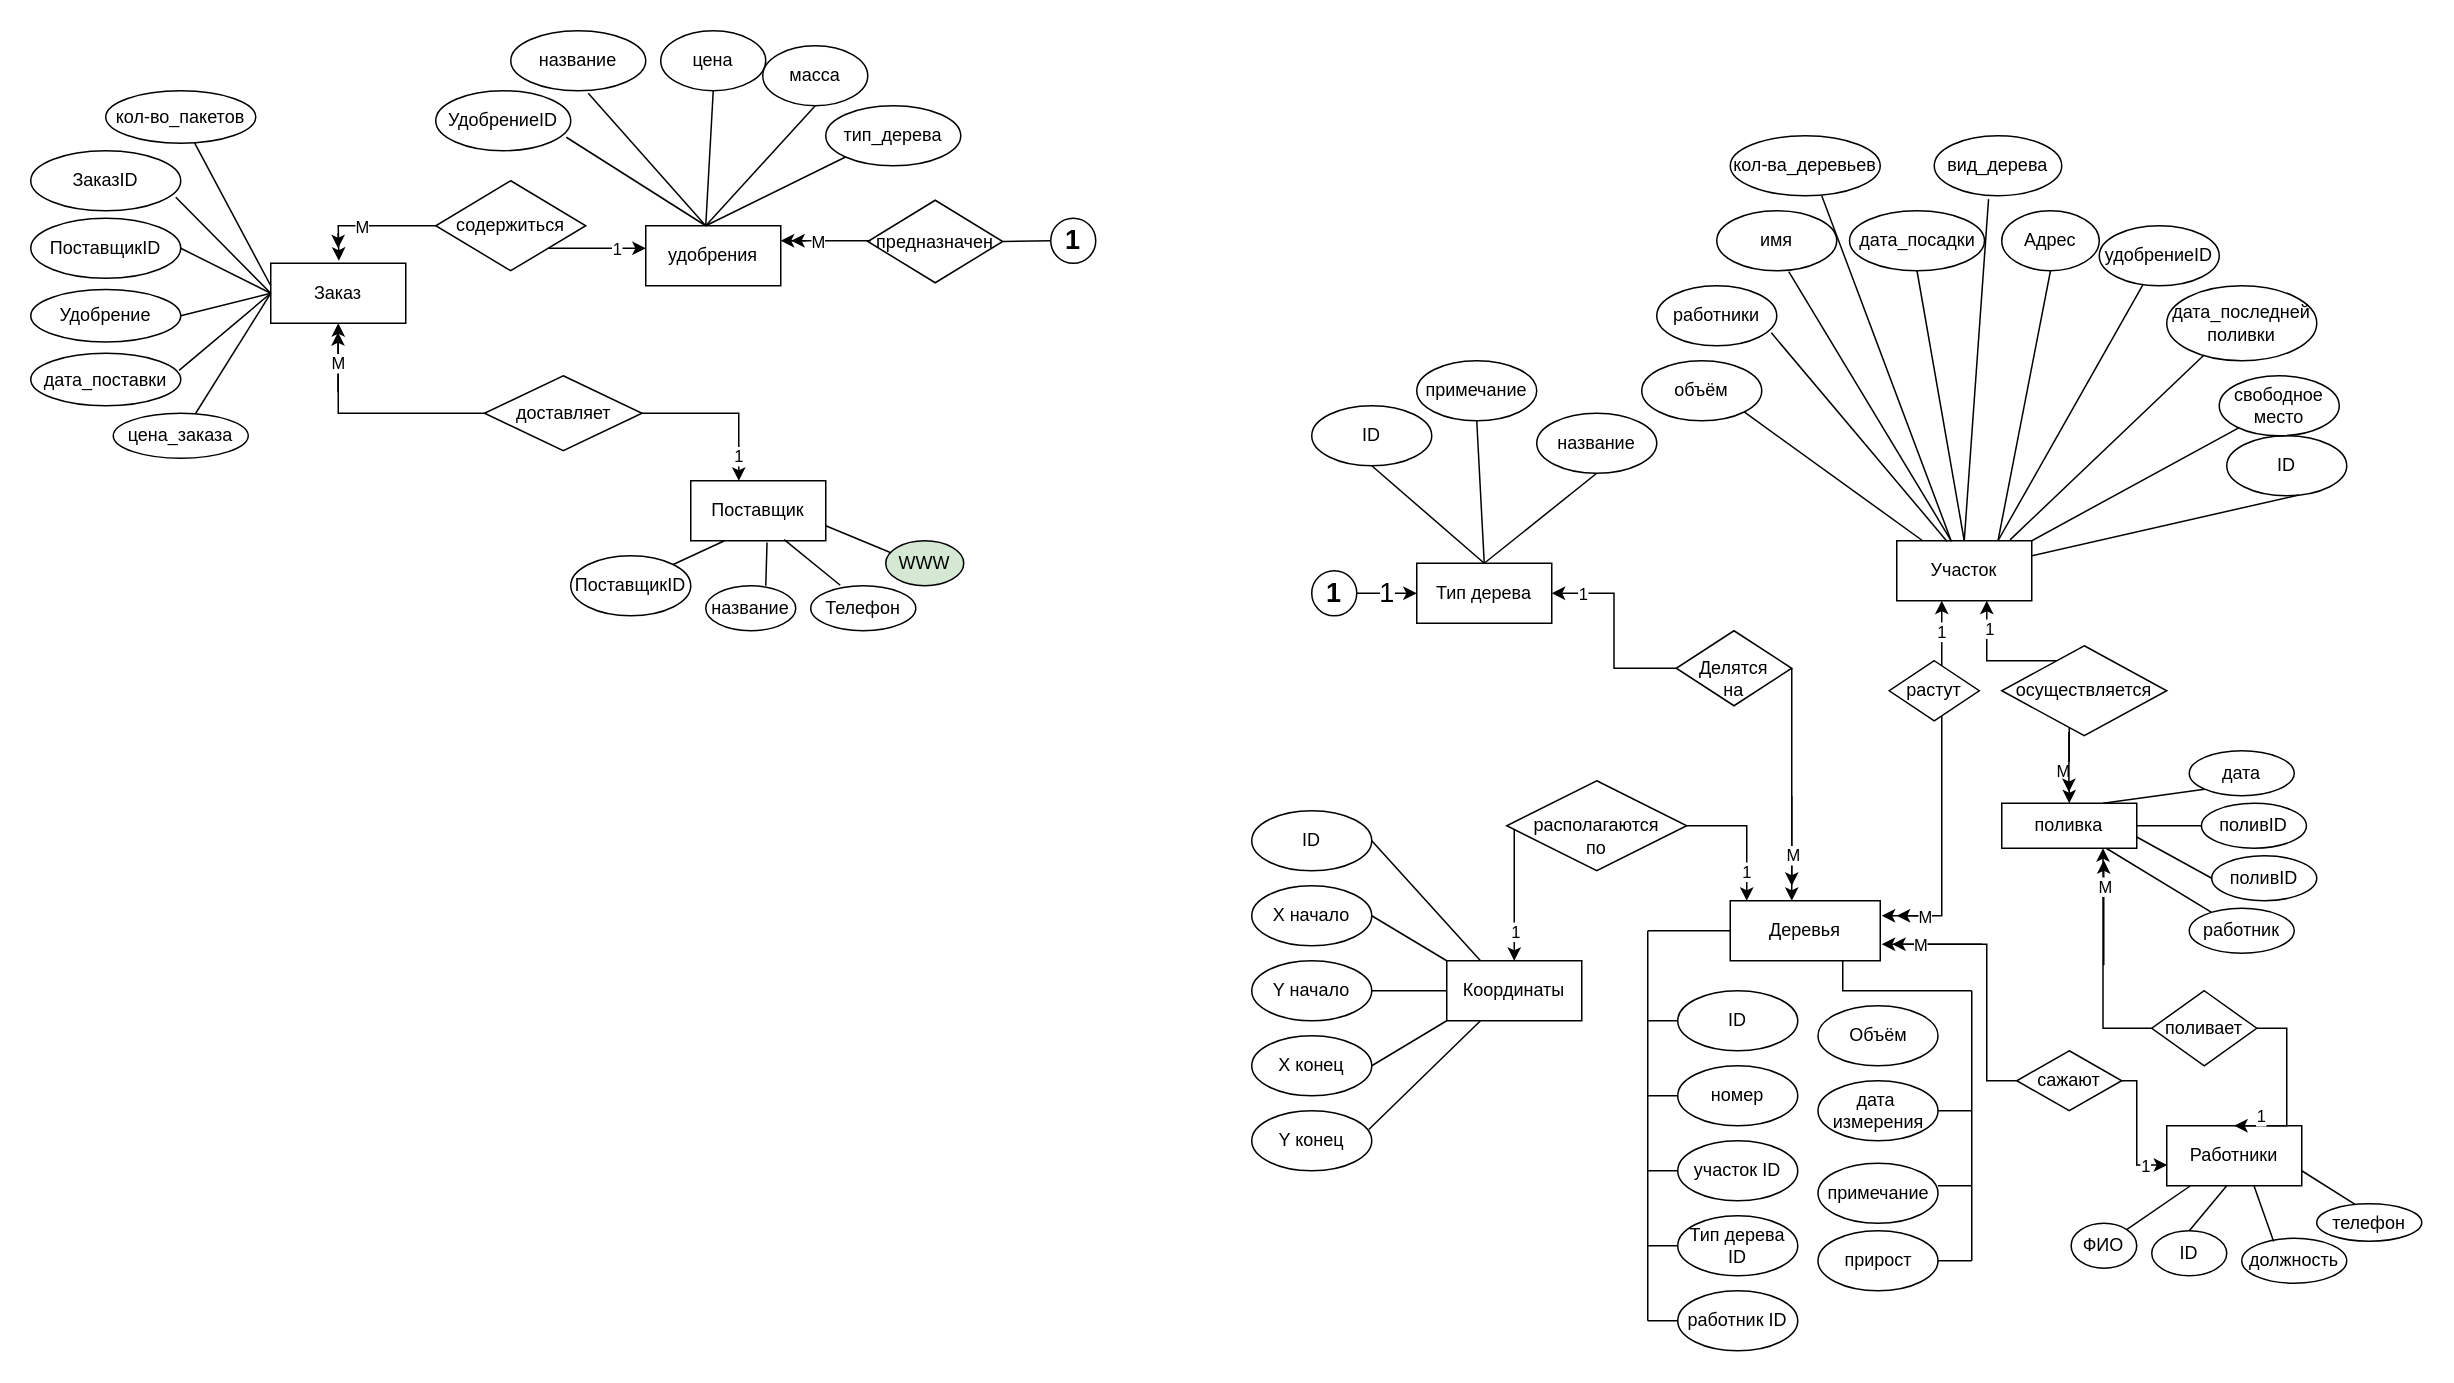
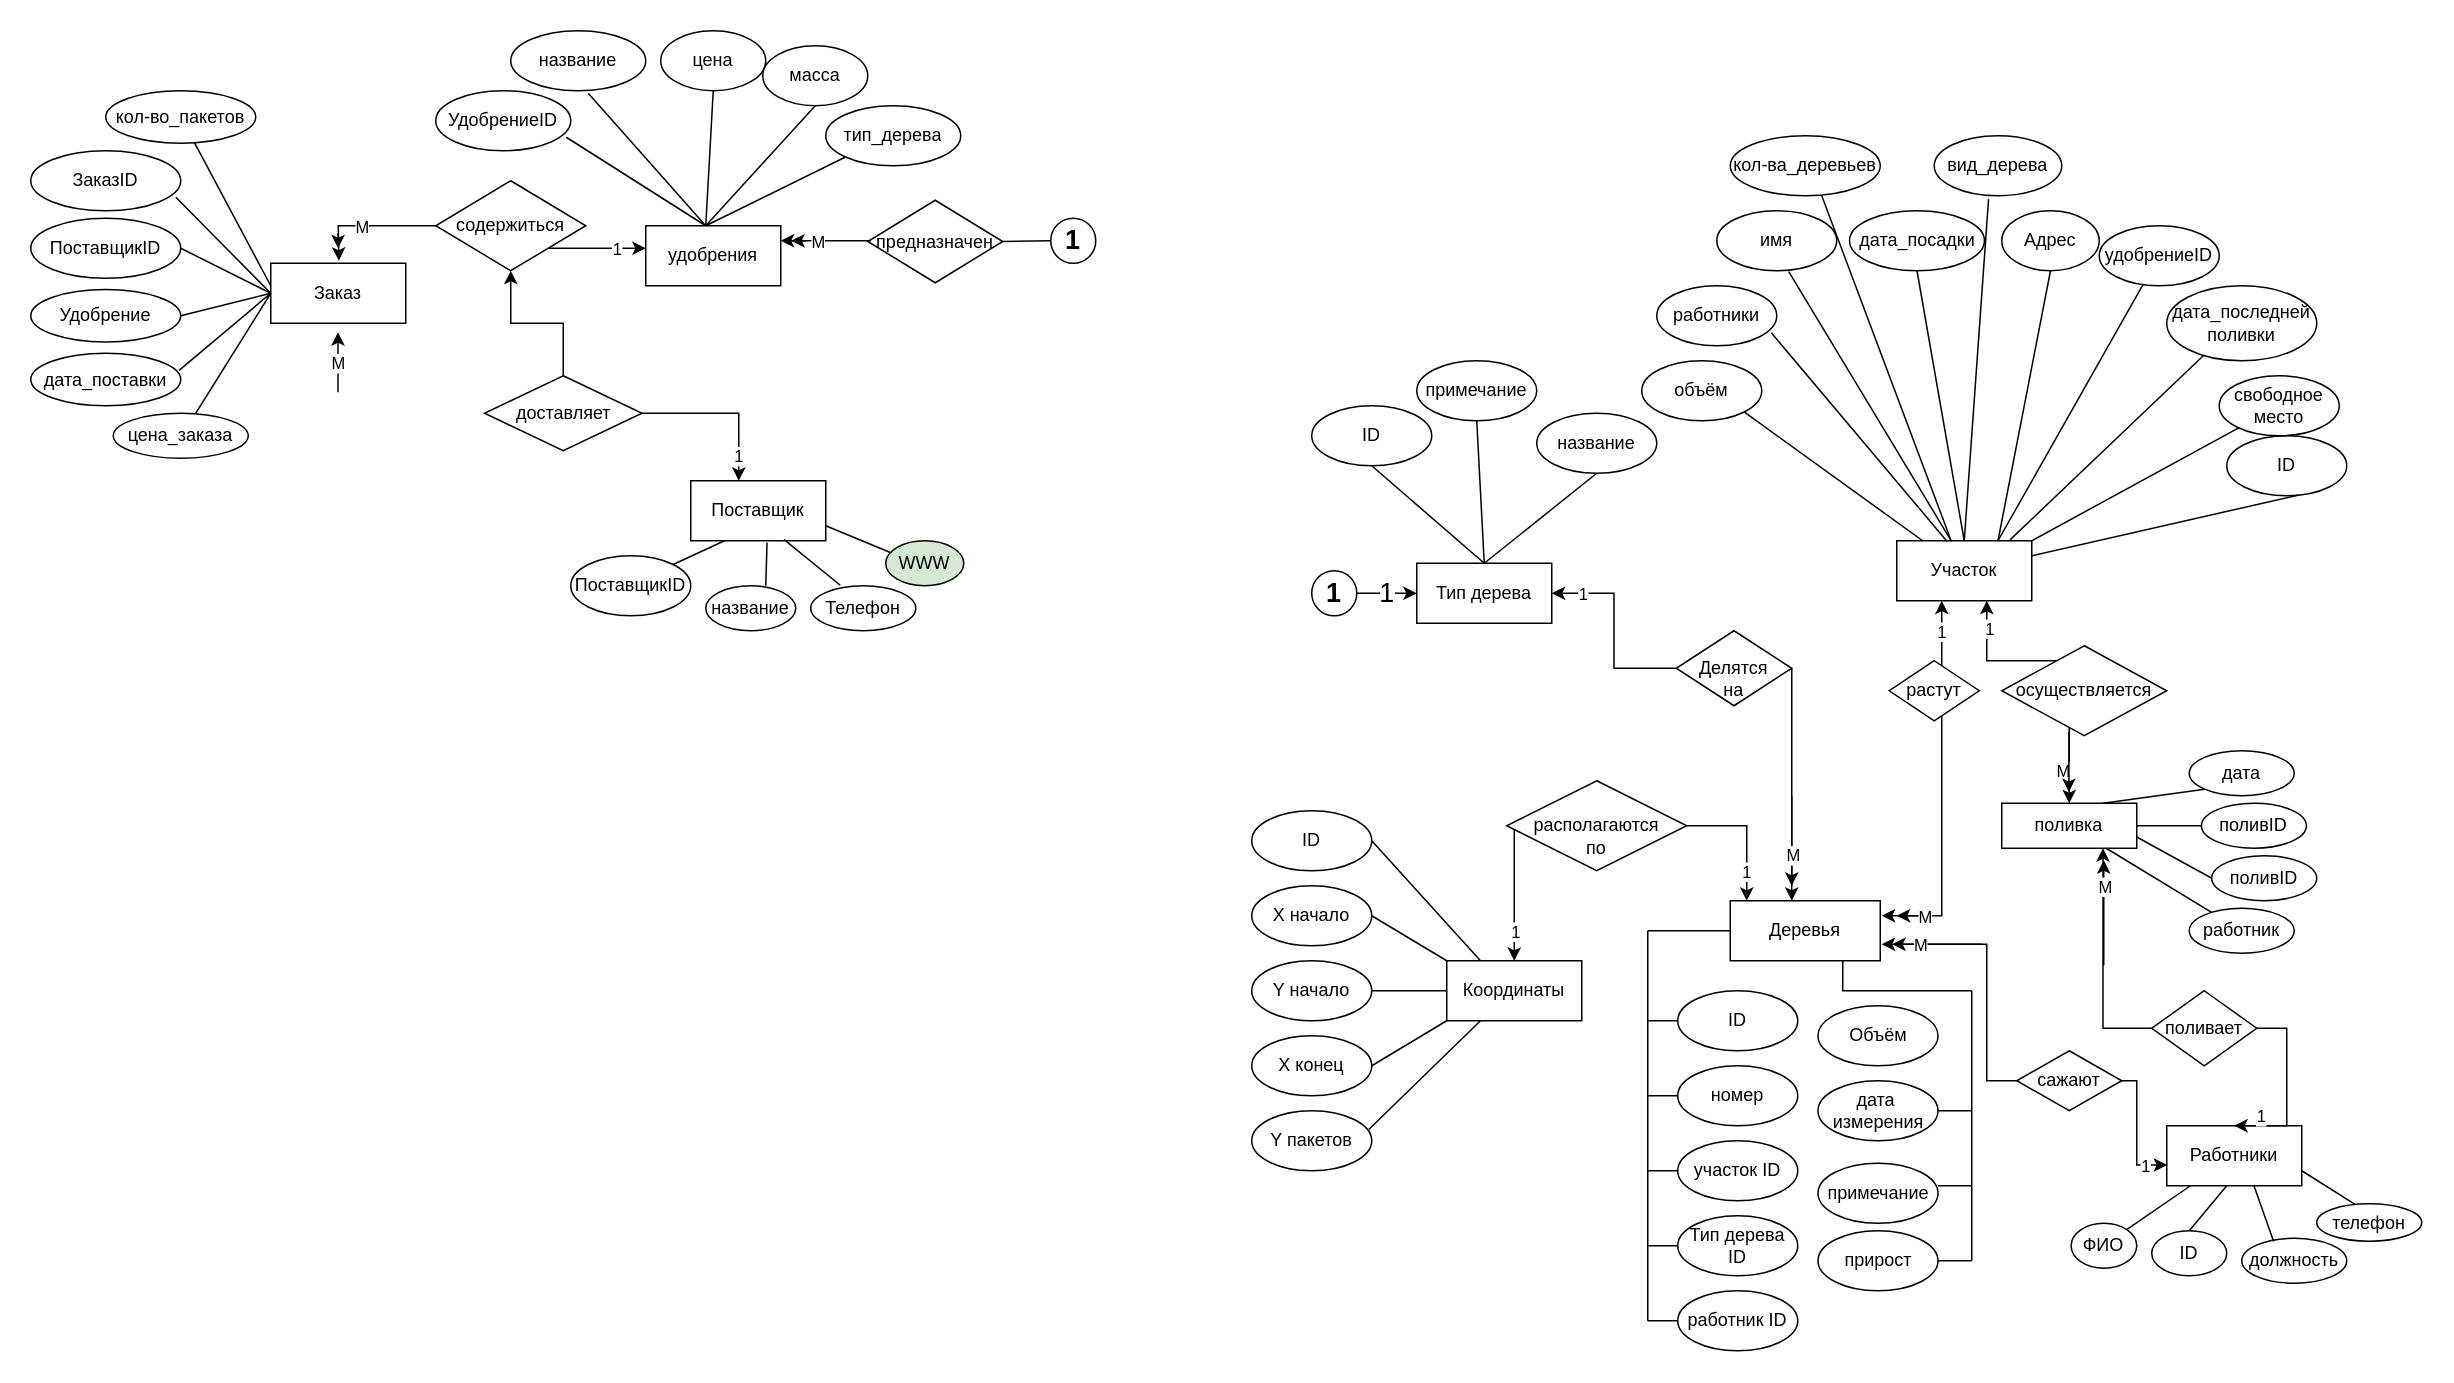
edge "доставляет" -> "Заказ": now "доставляет" -> "содержиться"
node "Y конец": label "Y конец" -> "Y пакетов"
